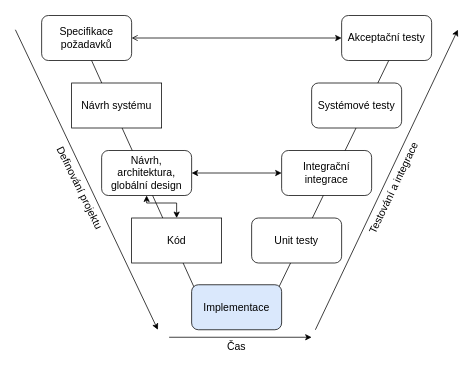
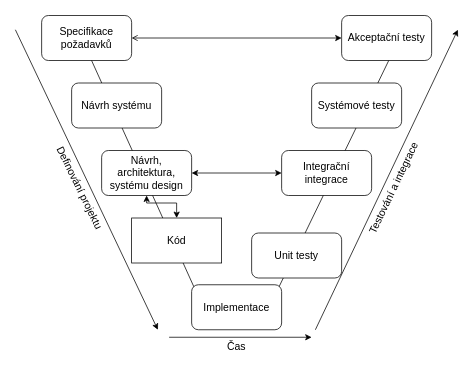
node "Návrh systému": shape rectangle -> rounded rectangle
node "Návrh, architektura, globální design": label "Návrh, architektura, globální design" -> "Návrh, architektura, systému design"
node "Unit testy": moved (297, 240) -> (297, 255)
node "Implementace": fillcolor #dae8fc -> #ffffff
